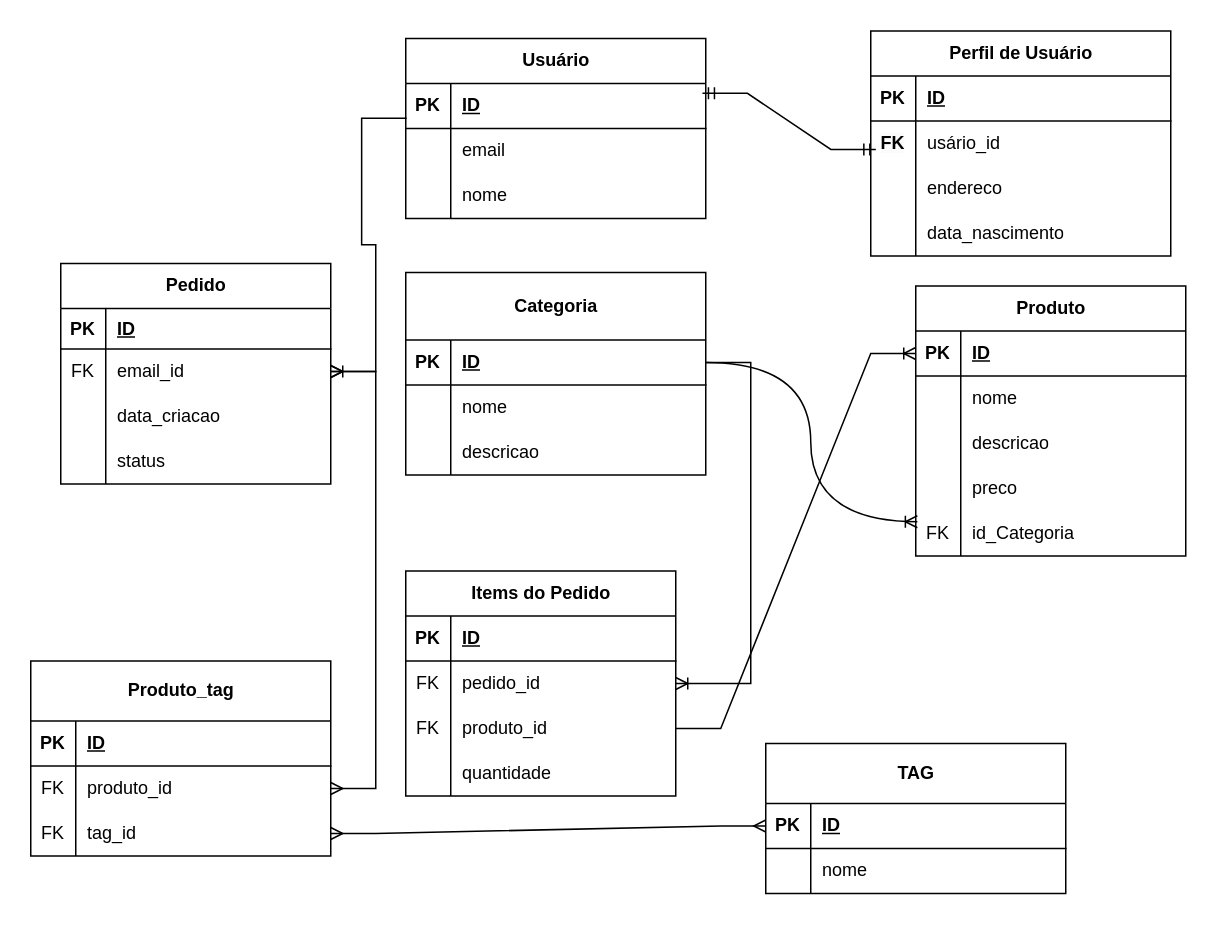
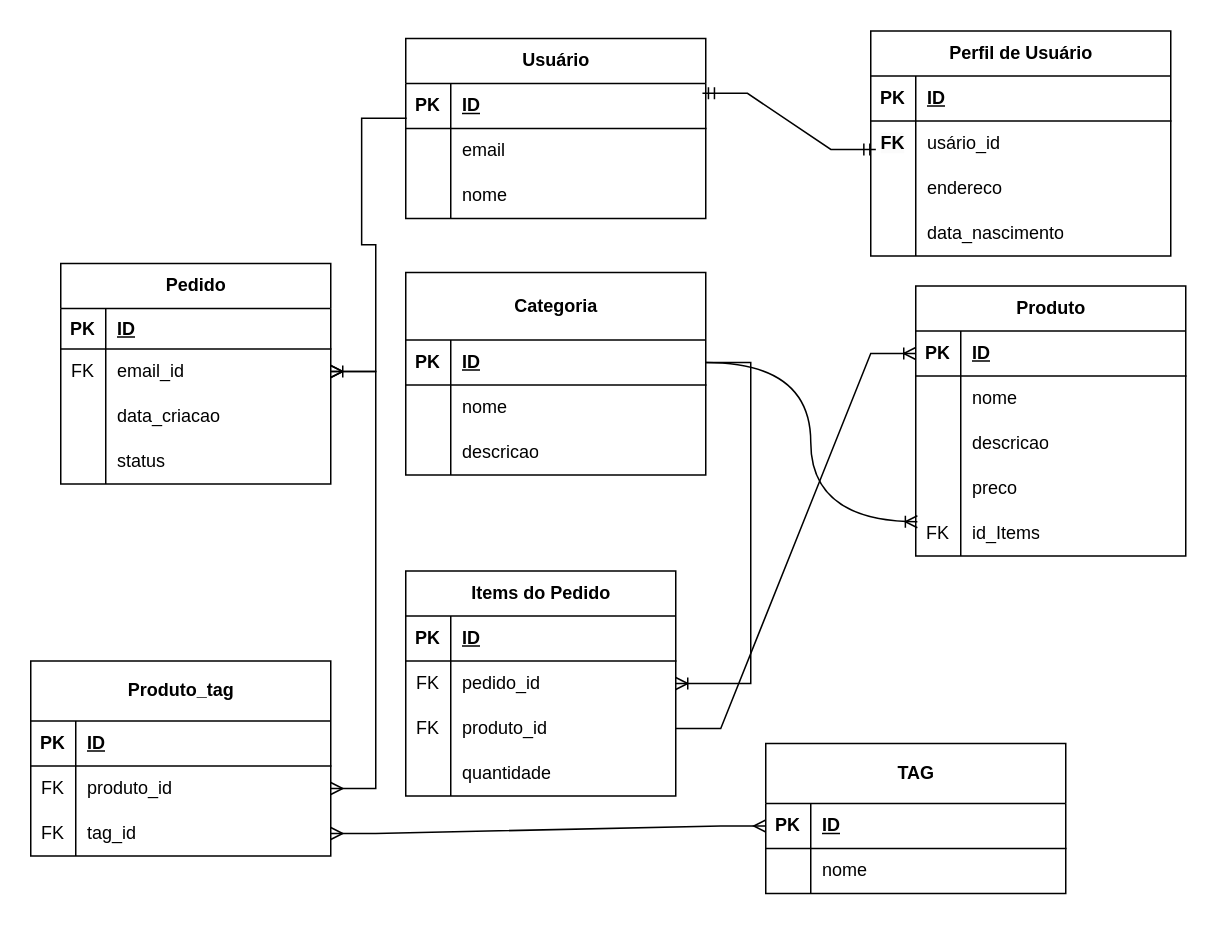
node "id_Categoria": label "id_Categoria" -> "id_Items"
